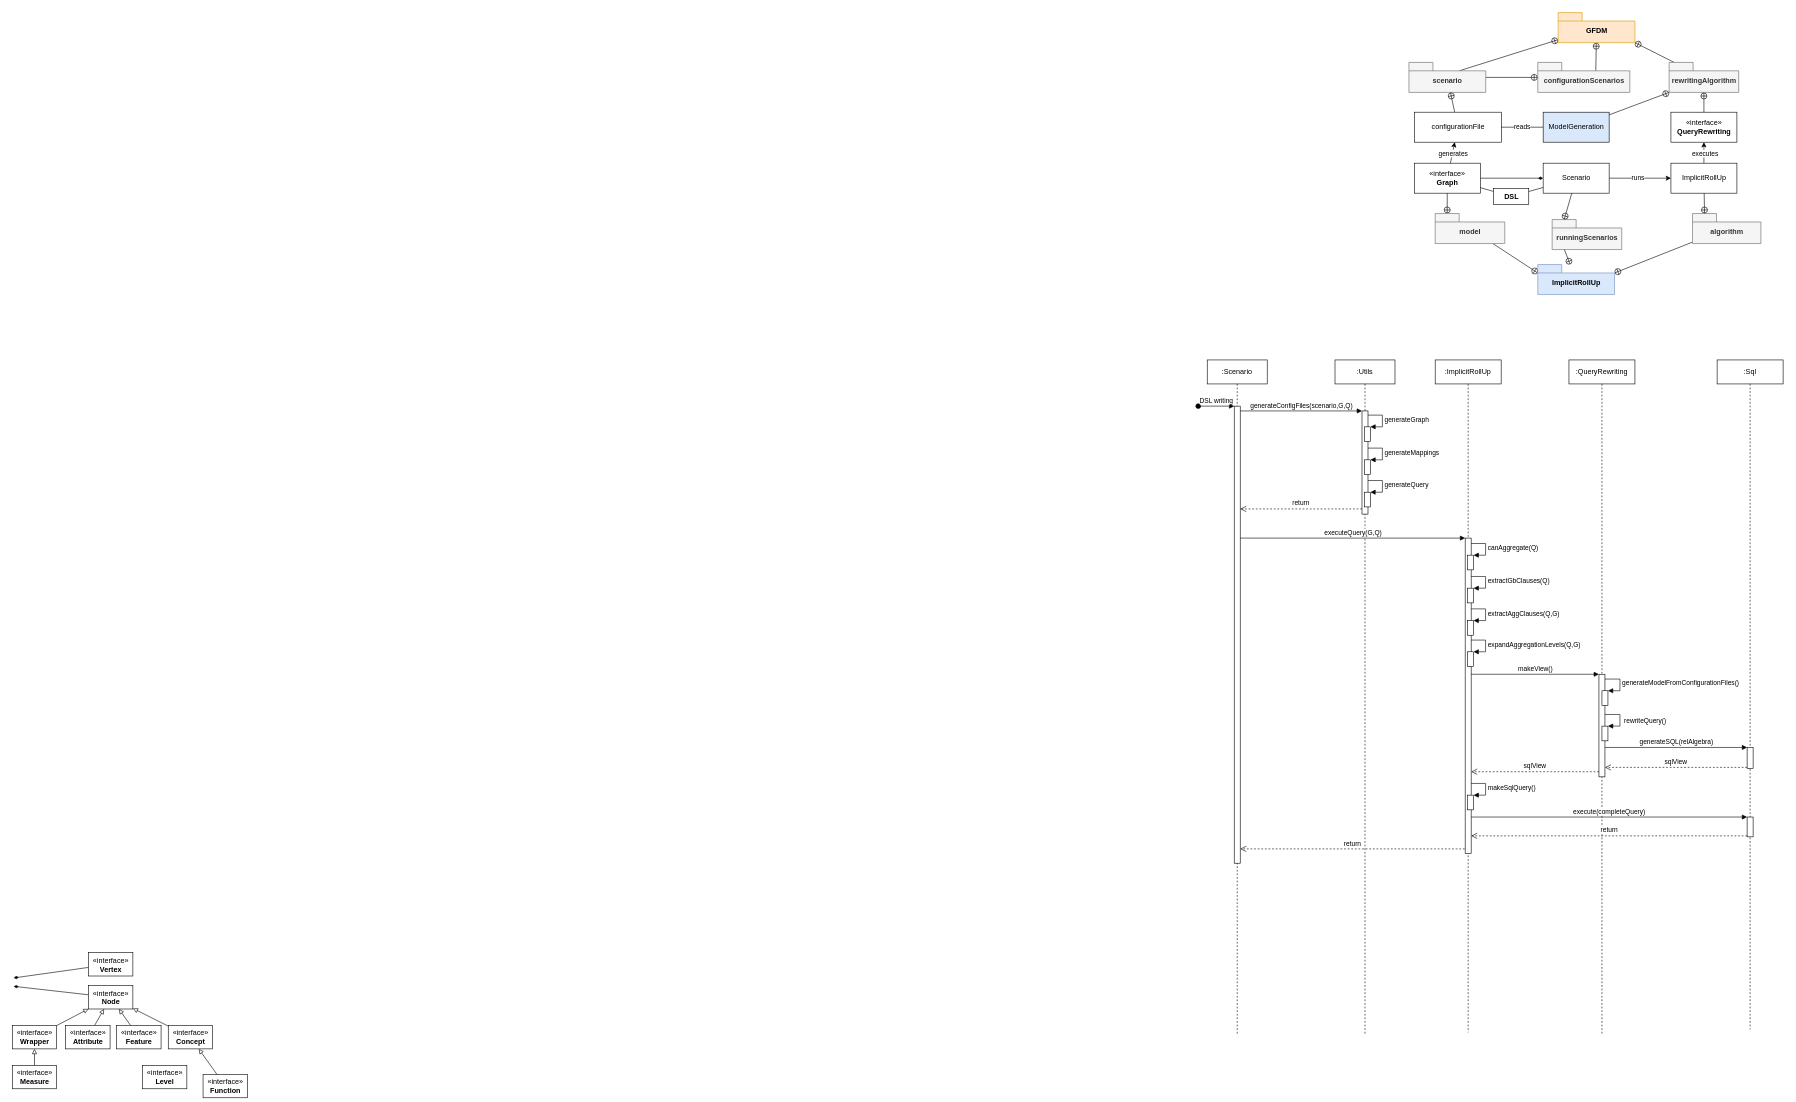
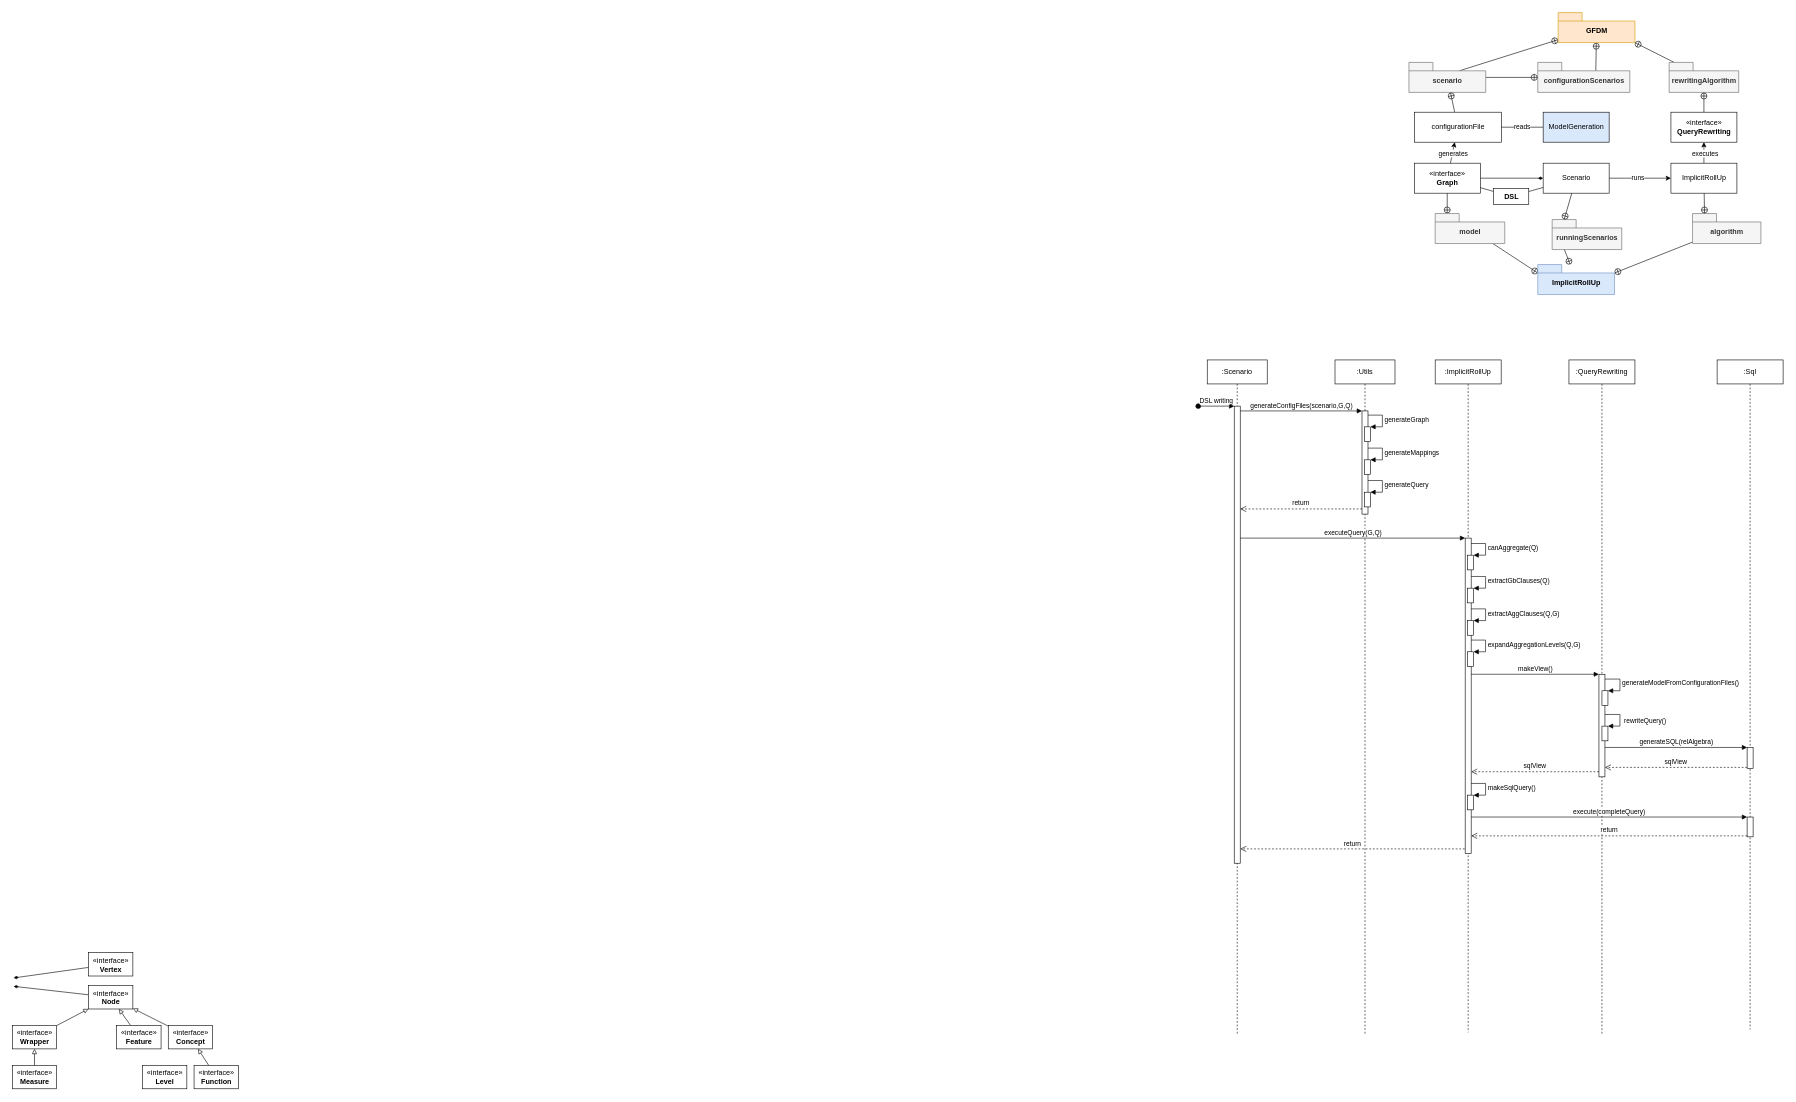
edge "ModelGeneration" -> "rewritingAlgorithm": removed
edge "«interface» Attribute" -> "«interface» Node": removed
node "«interface» Attribute": removed
node "«interface» Function": moved (225, 1086) -> (216, 1077)
